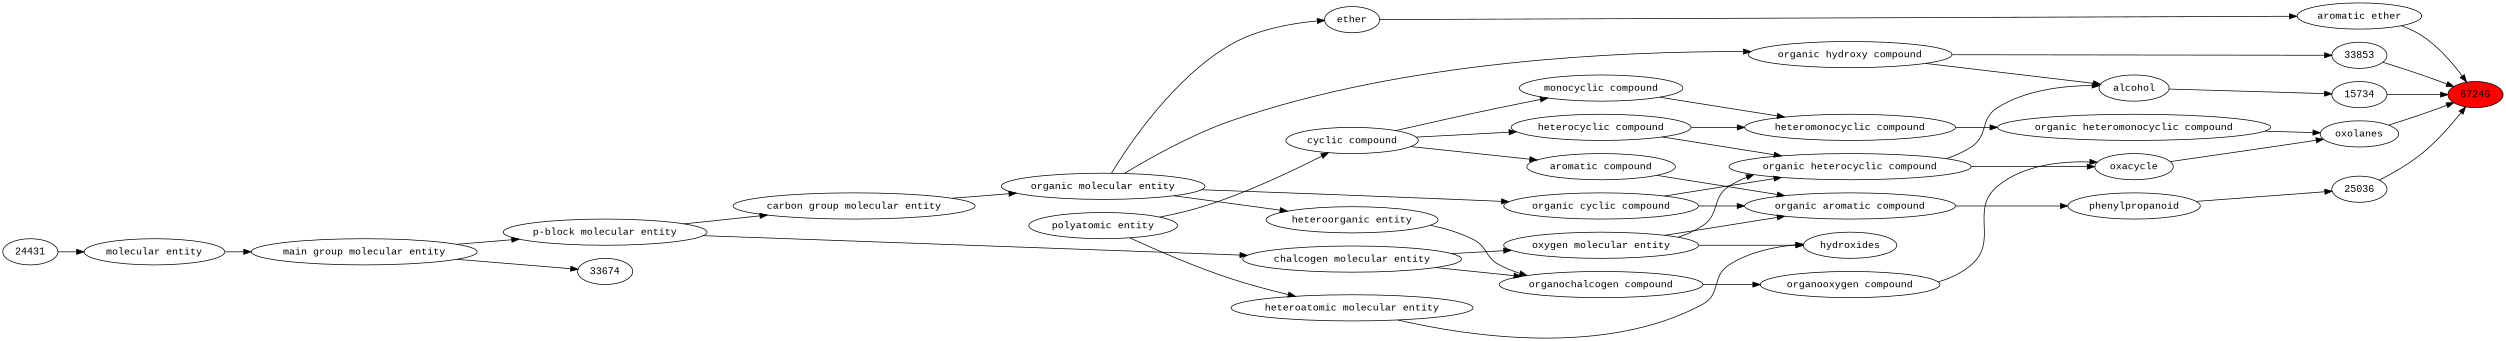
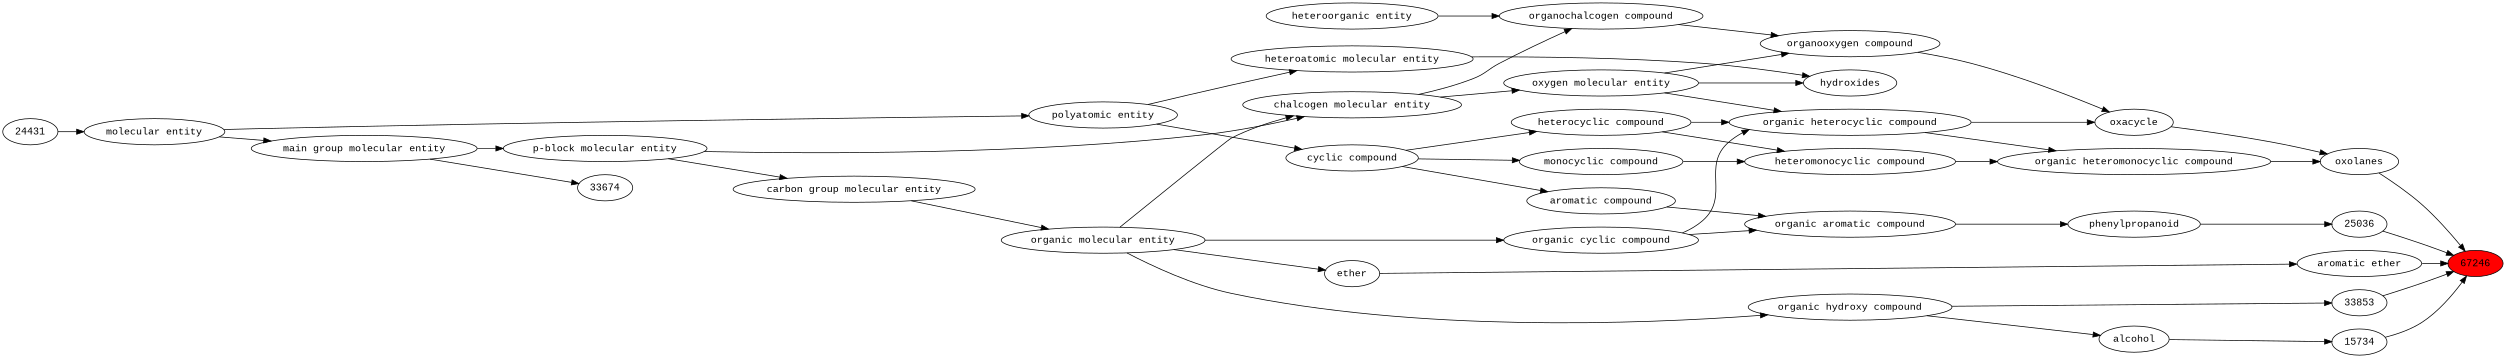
edge "organic heterocyclic compound" -> "alcohol": now "organic heterocyclic compound" -> "organic heteromonocyclic compound"
edge "molecular entity" -> "polyatomic entity": added
edge "organic molecular entity" -> "heteroorganic entity": now "organic molecular entity" -> "chalcogen molecular entity"
edge "oxygen molecular entity" -> "organic aromatic compound": now "oxygen molecular entity" -> "organooxygen compound"
